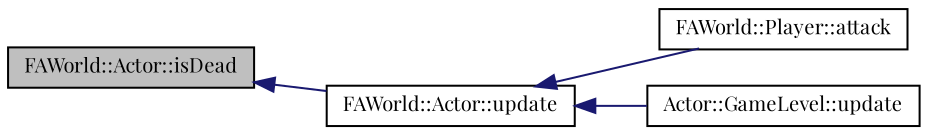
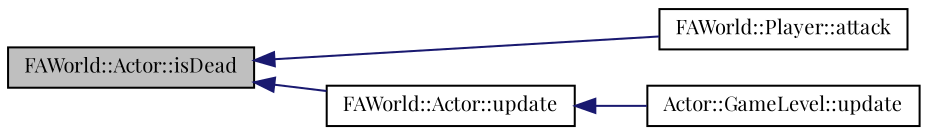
edge "FAWorld::Player::attack" -> "FAWorld::Actor::update": now "FAWorld::Player::attack" -> "FAWorld::Actor::isDead"
